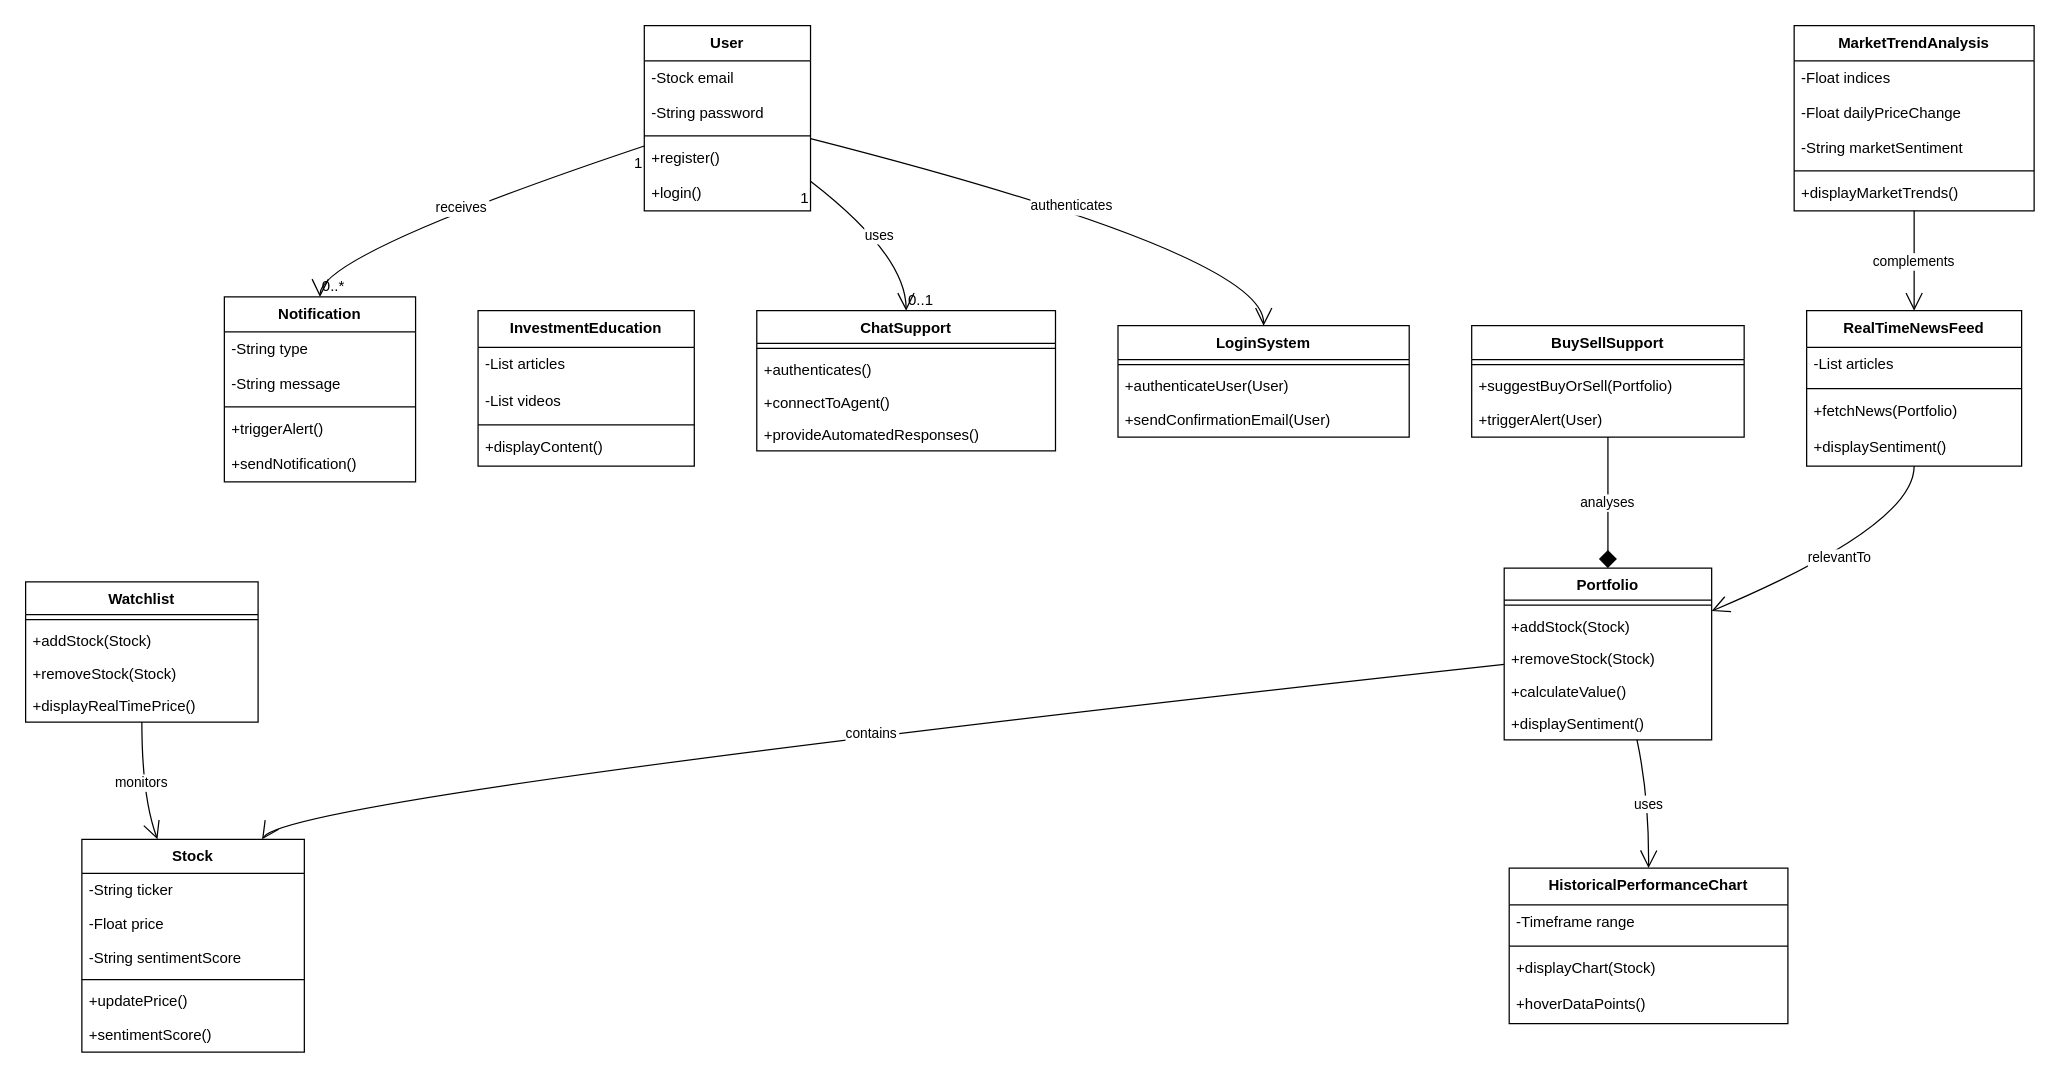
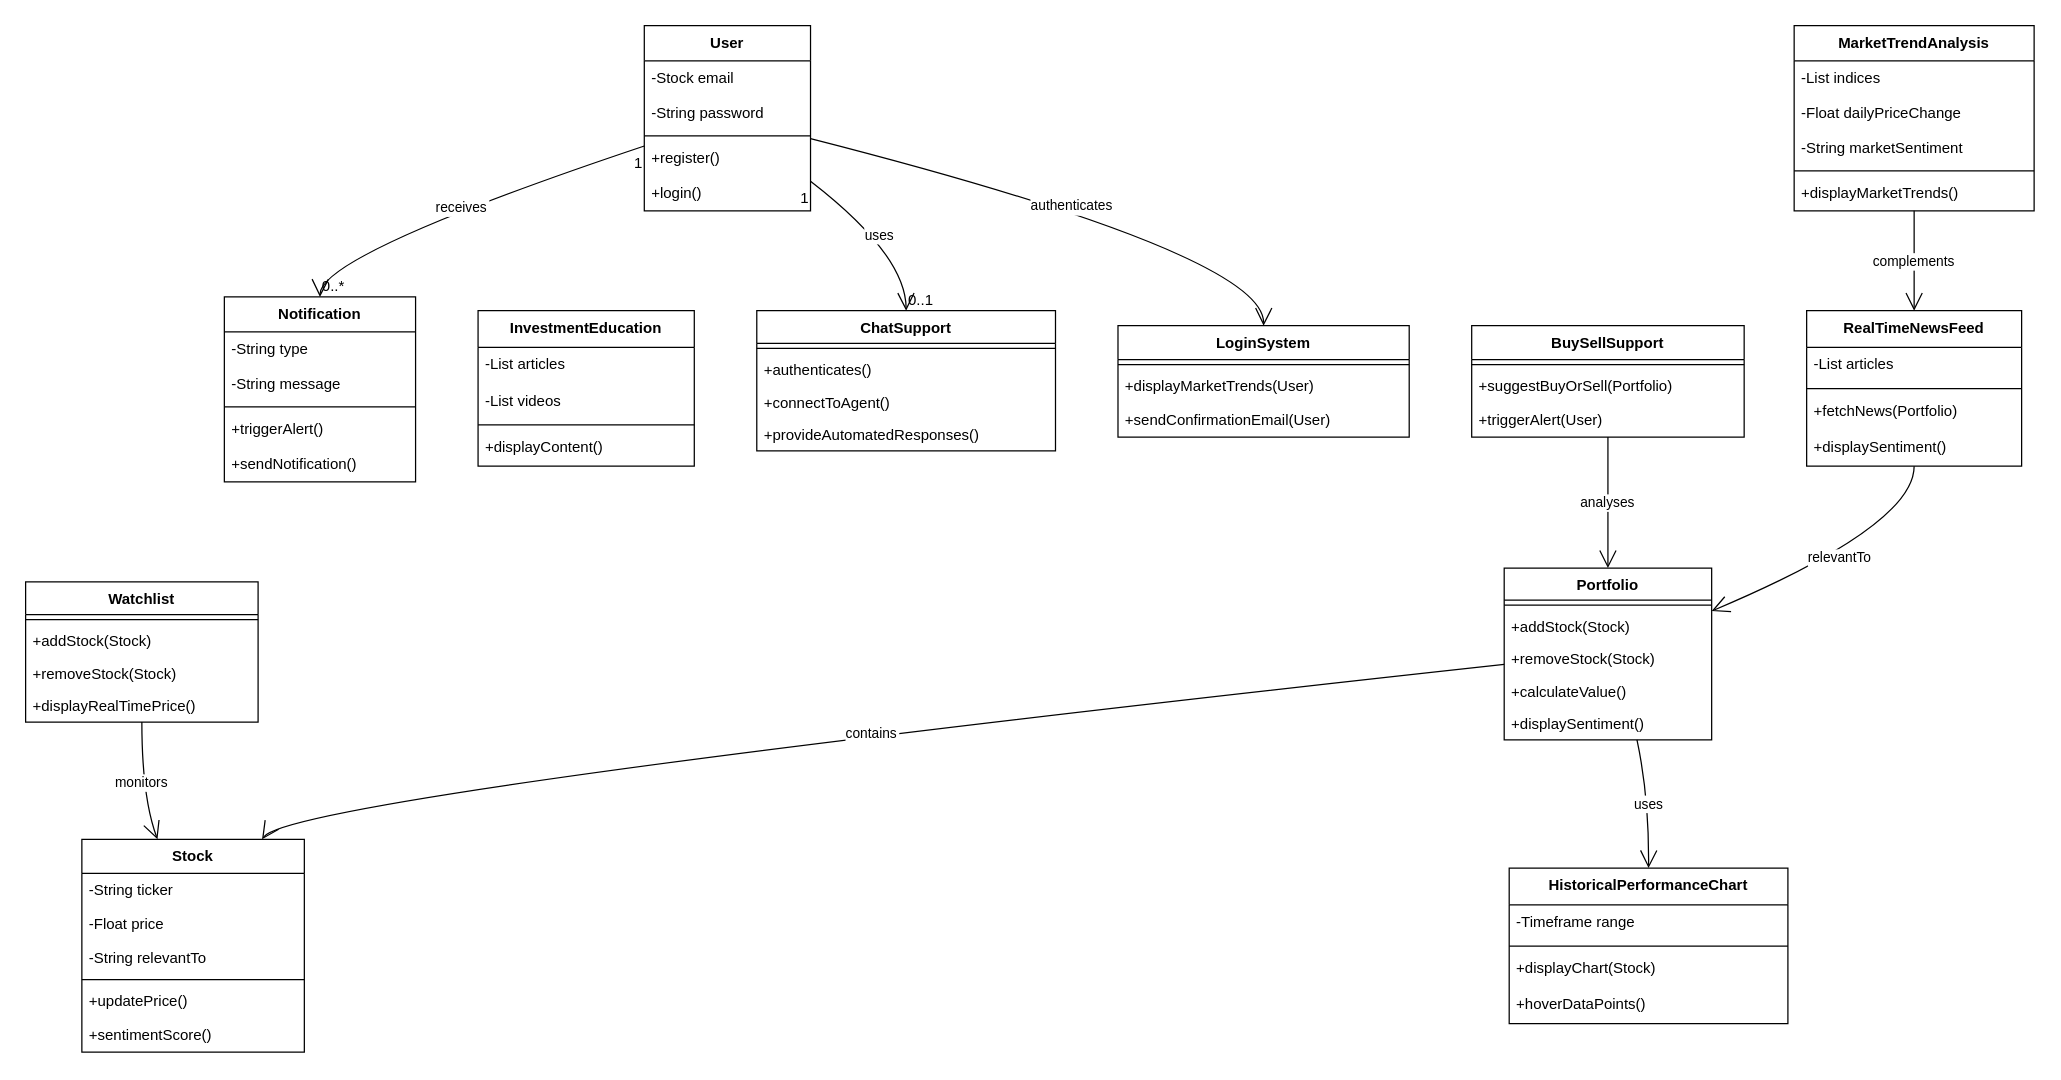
node "-Float indices": label "-Float indices" -> "-List indices"
node "+authenticateUser(User)": label "+authenticateUser(User)" -> "+displayMarketTrends(User)"
edge "BuySellSupport" -> "Portfolio": arrowhead diamond -> open
node "-String sentimentScore": label "-String sentimentScore" -> "-String relevantTo"
